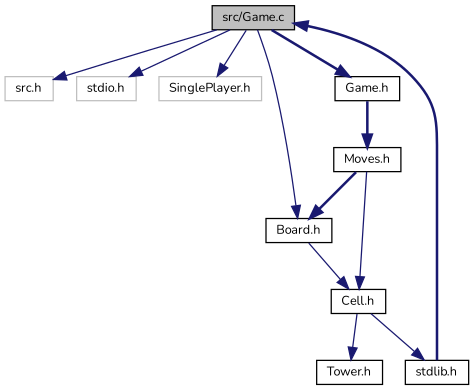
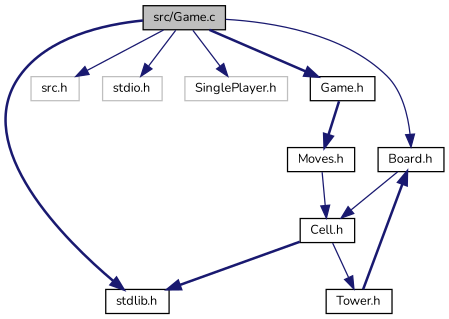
edge "stdlib.h" -> "src/Game.c": reversed
edge "Moves.h" -> "Board.h": now "Tower.h" -> "Board.h"
edge "Cell.h" -> "stdlib.h": style solid -> bold
